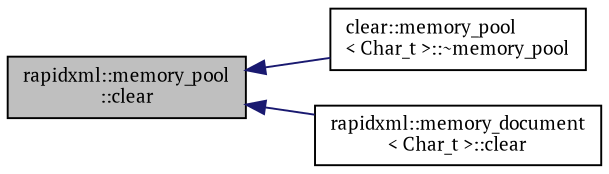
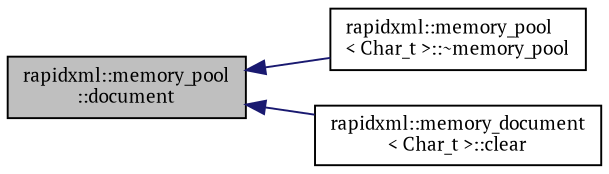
node "clear::memory_pool < Char_t >::~memory_pool": label "clear::memory_pool < Char_t >::~memory_pool" -> "rapidxml::memory_pool < Char_t >::~memory_pool"
node "rapidxml::memory_pool ::clear": label "rapidxml::memory_pool ::clear" -> "rapidxml::memory_pool ::document"
